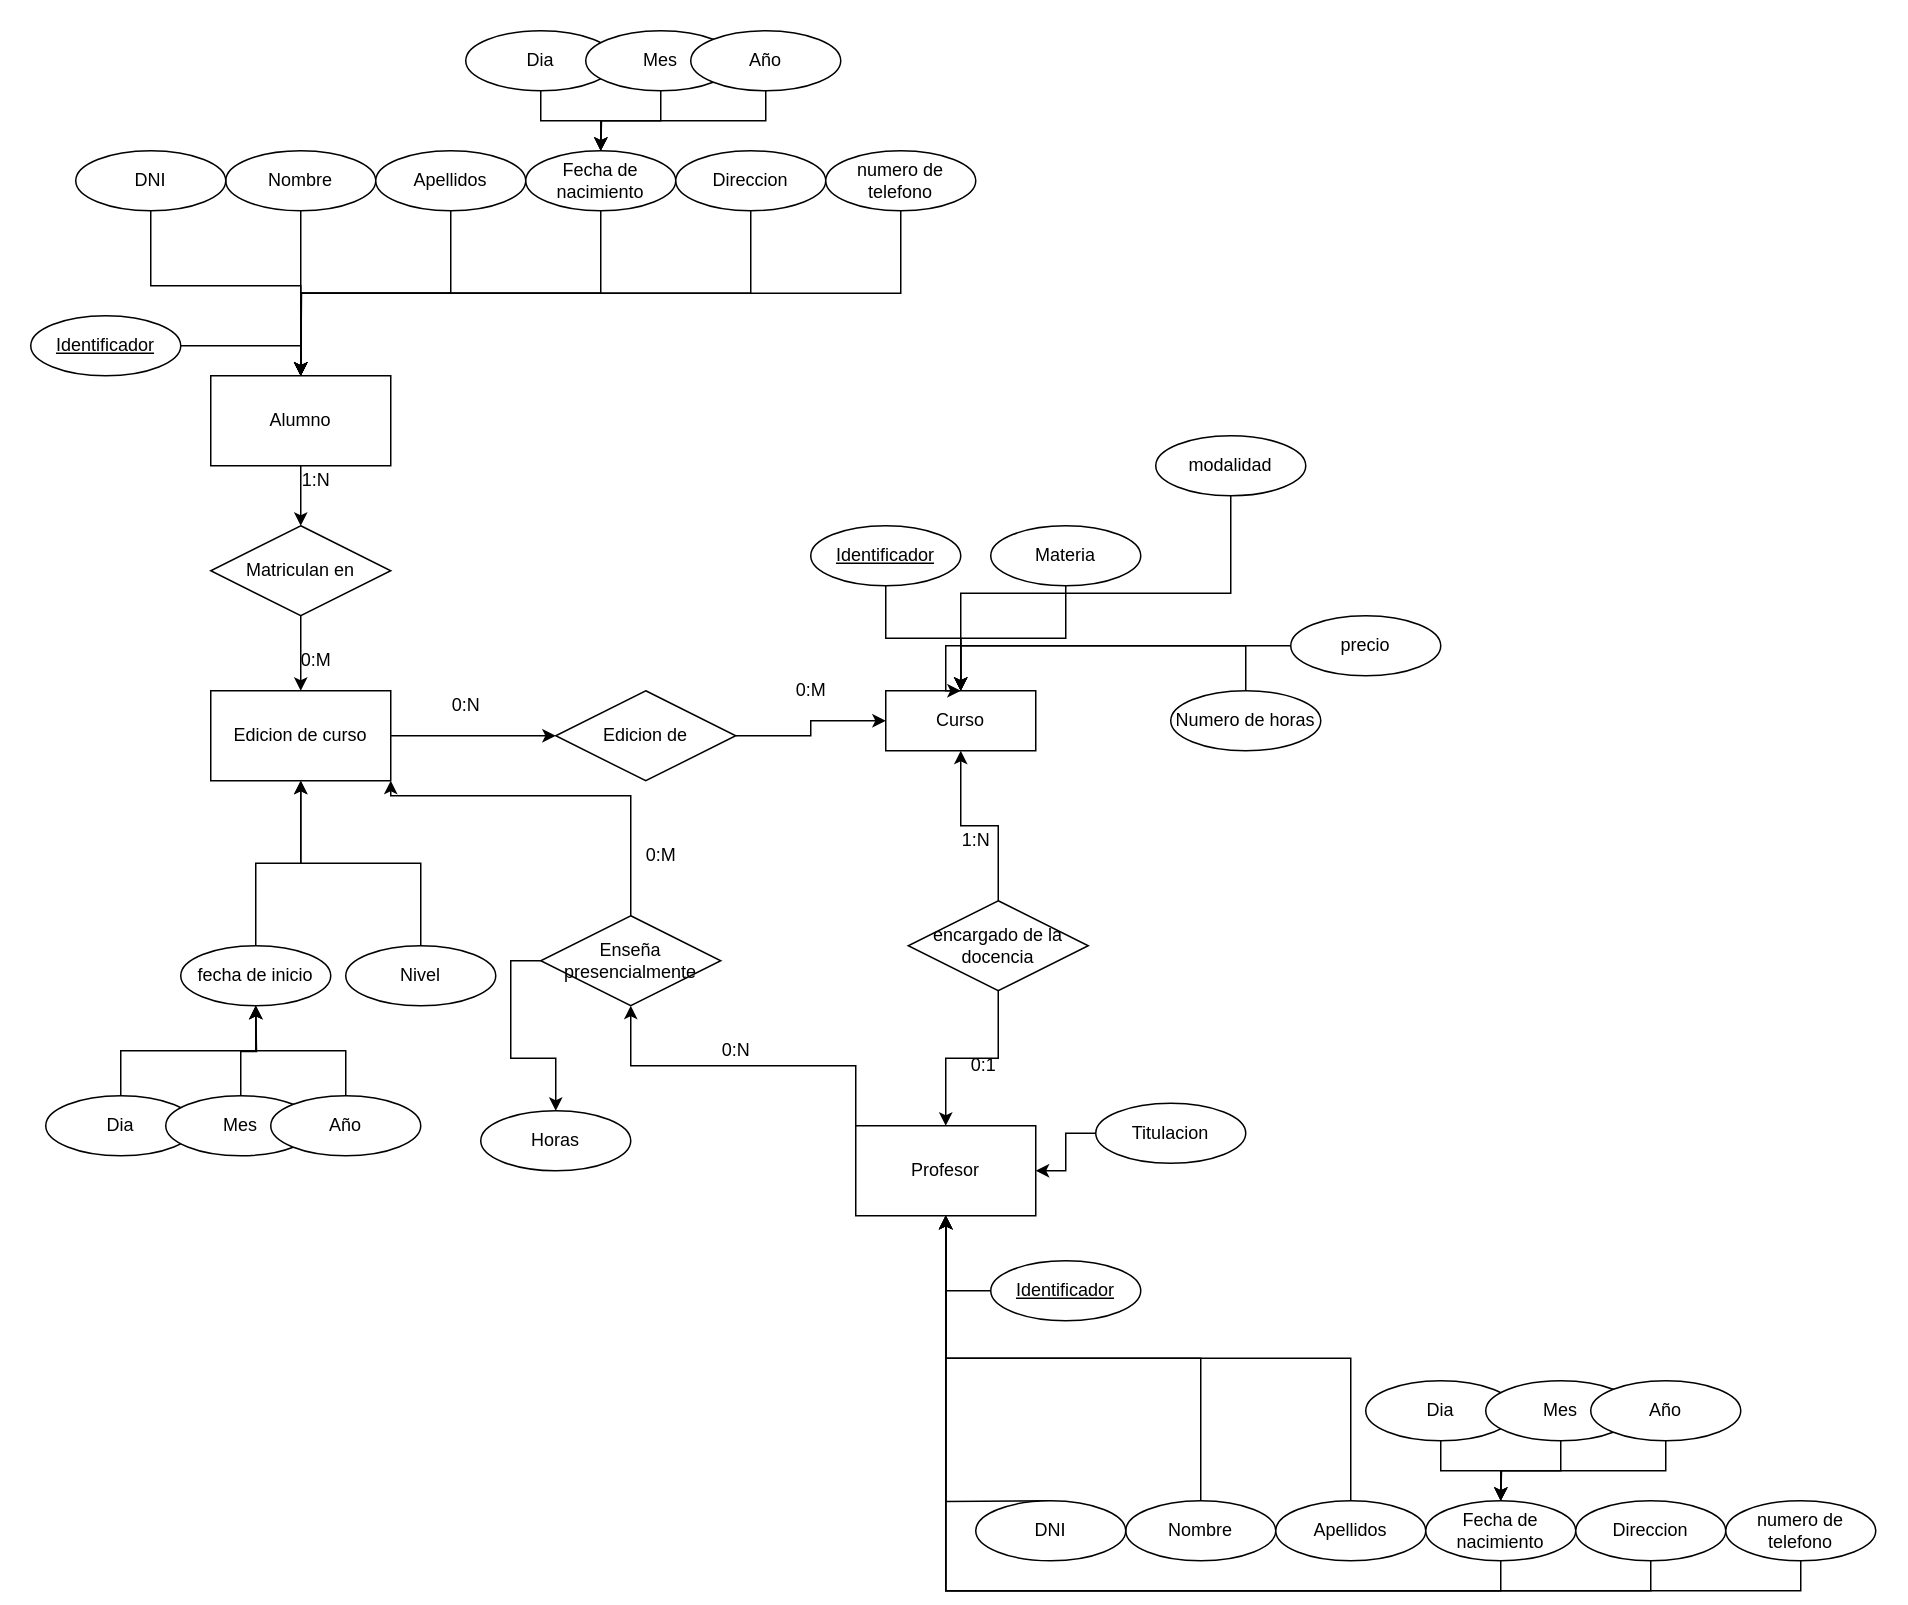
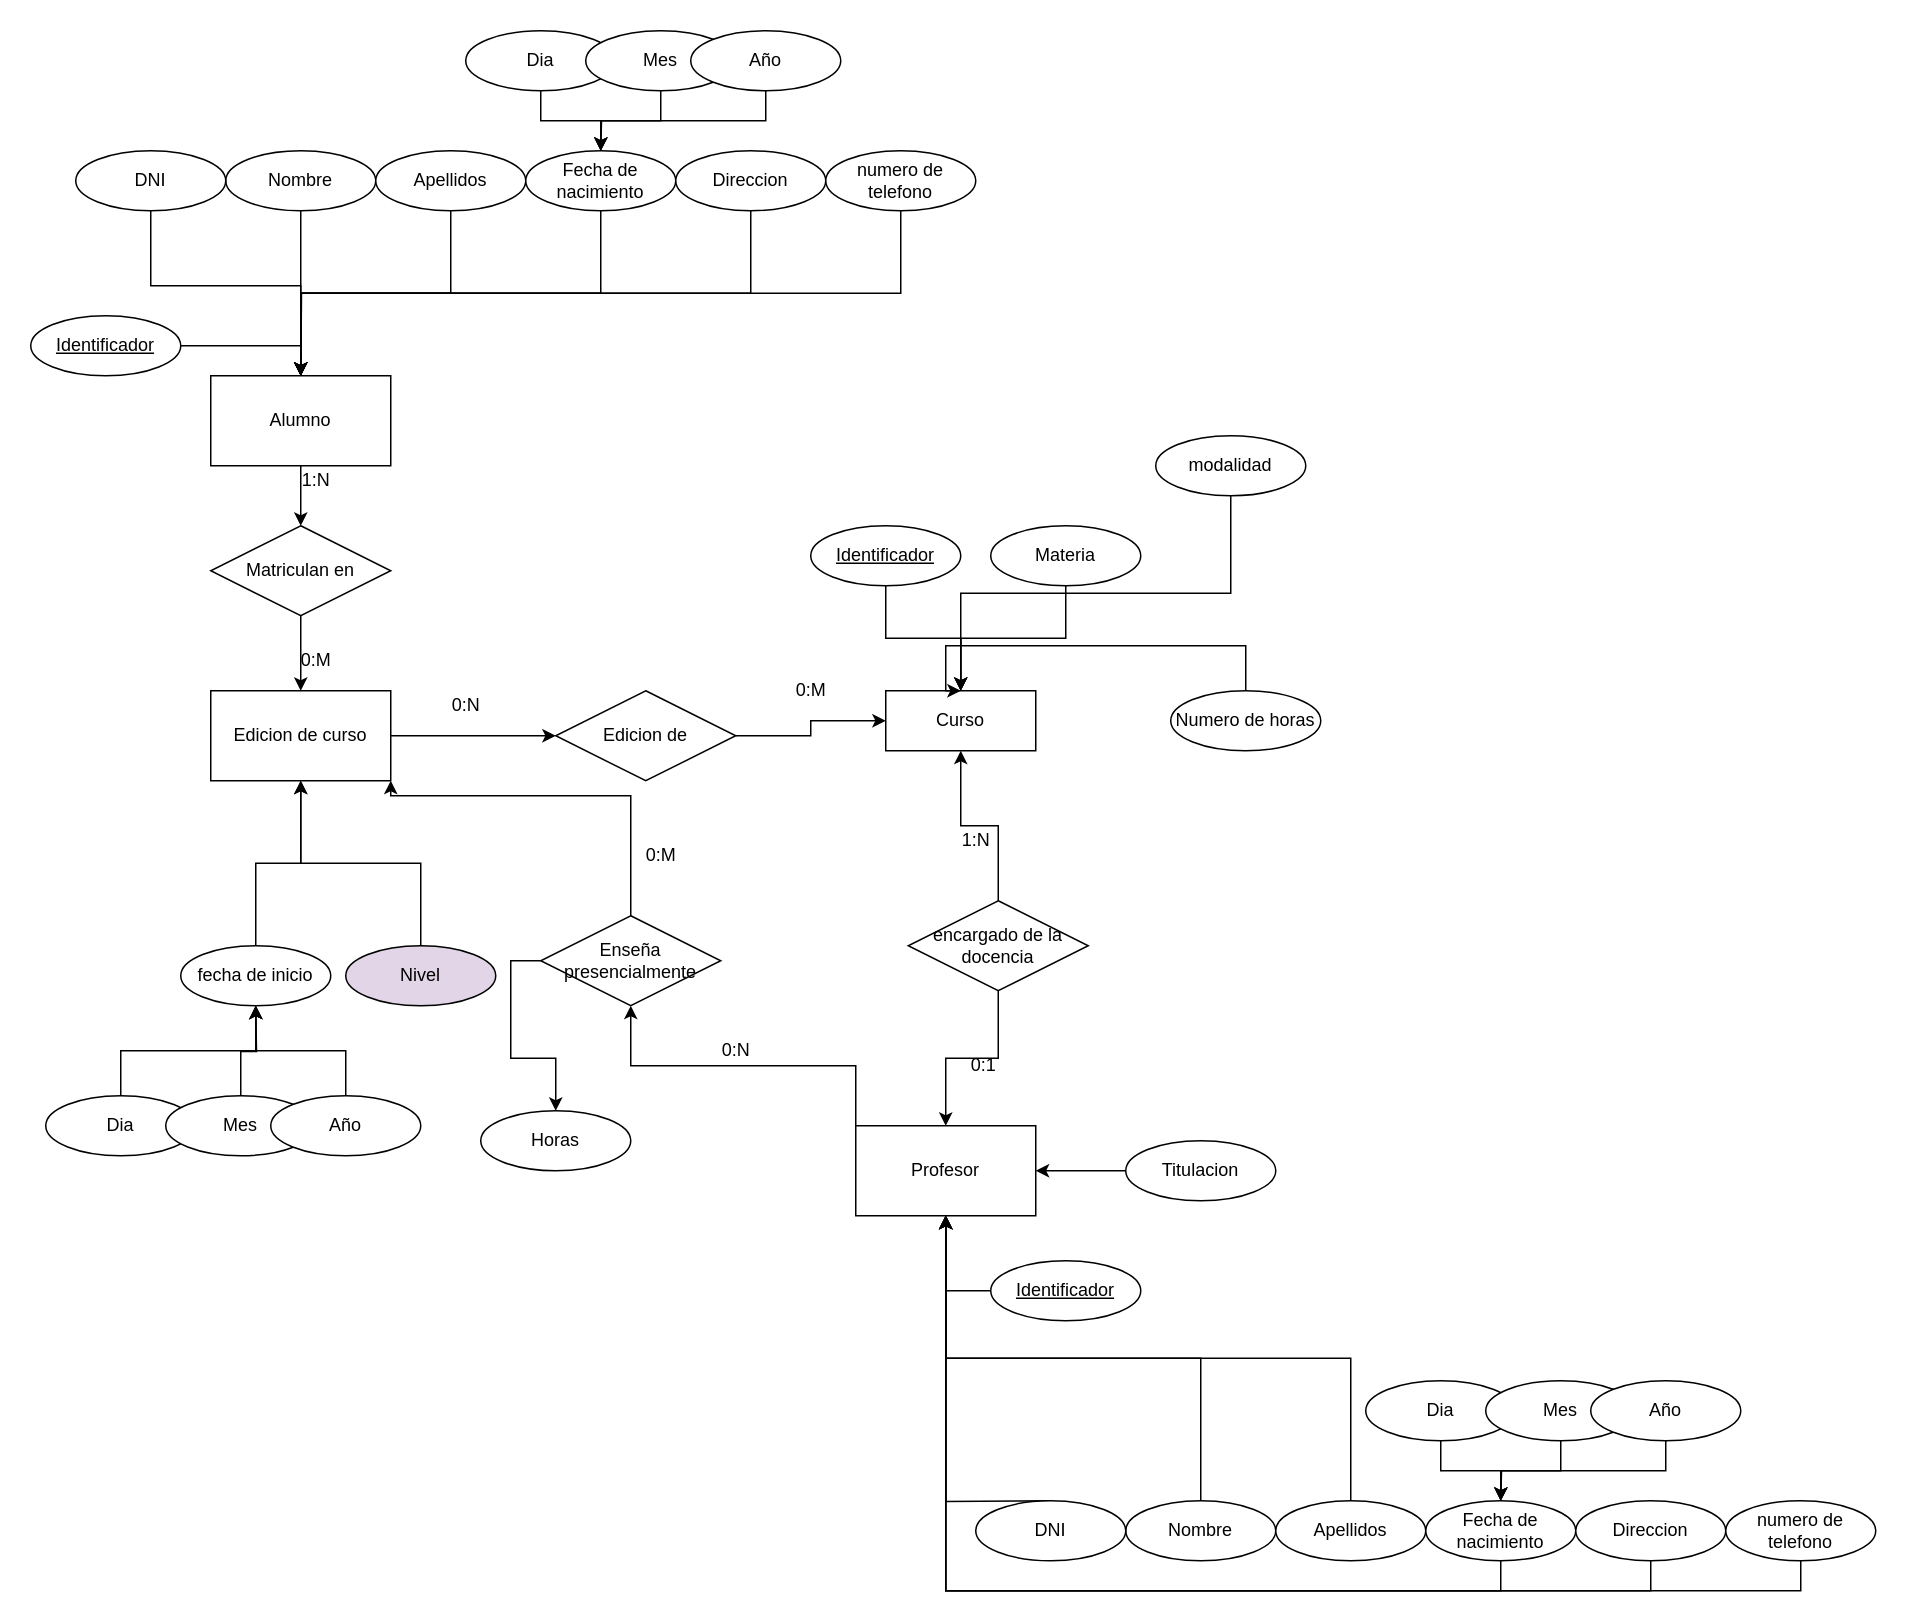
edge "precio" -> "Curso": removed
node "precio": removed
node "Nivel": fillcolor #ffffff -> #e1d5e7
node "Titulacion": moved (1171, 1133) -> (1201, 1171)
